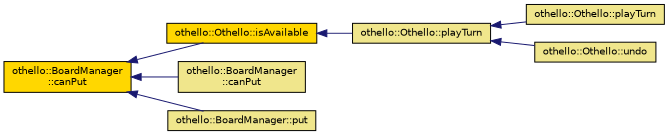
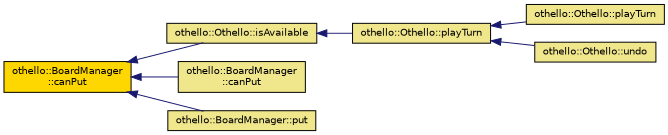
node "othello::Othello::isAvailable": fillcolor gold -> khaki
